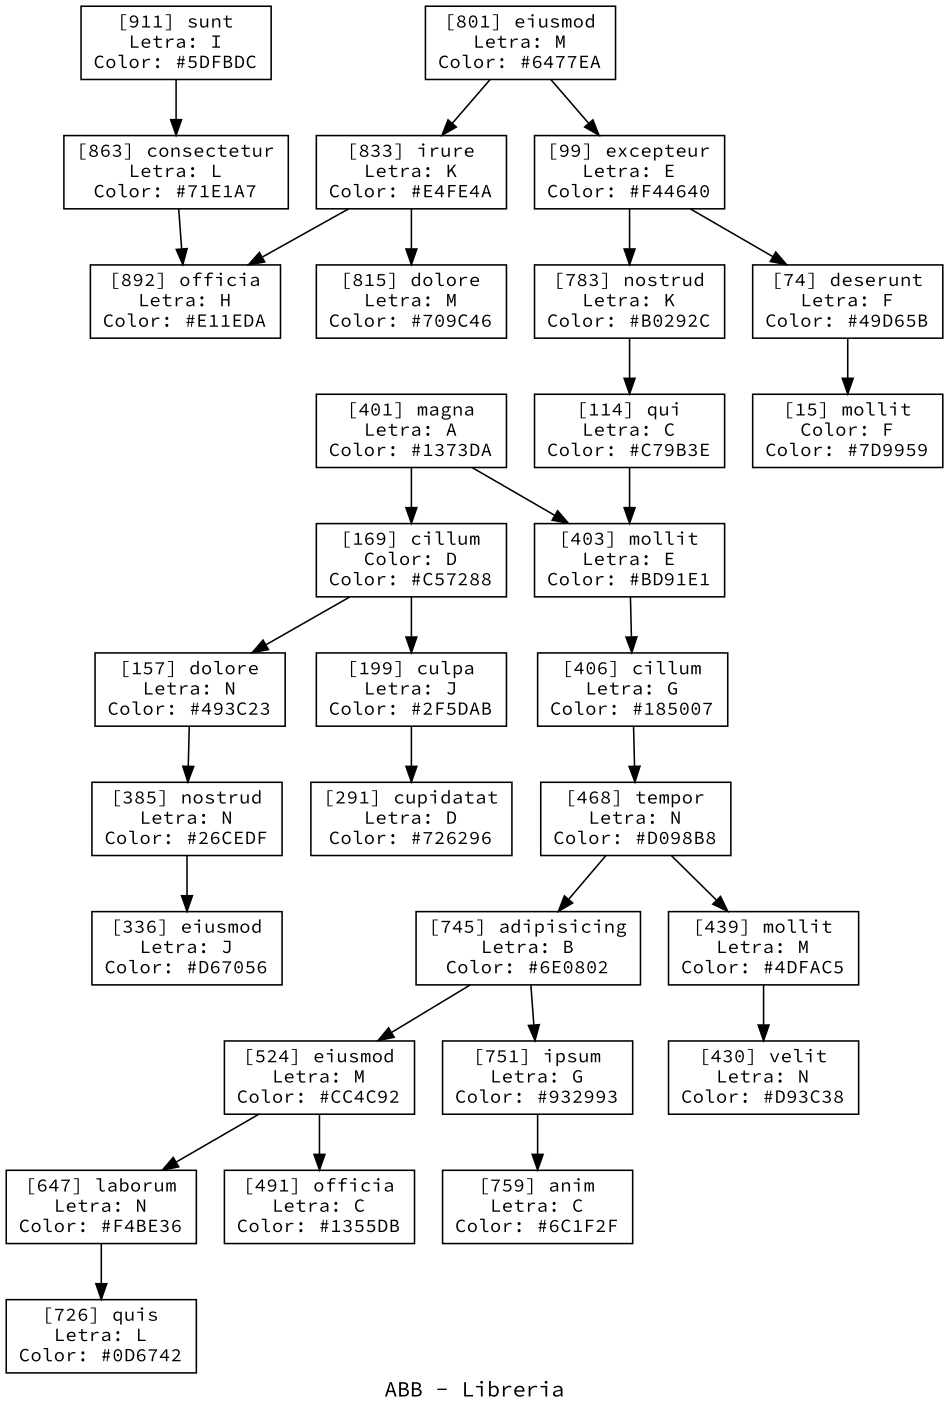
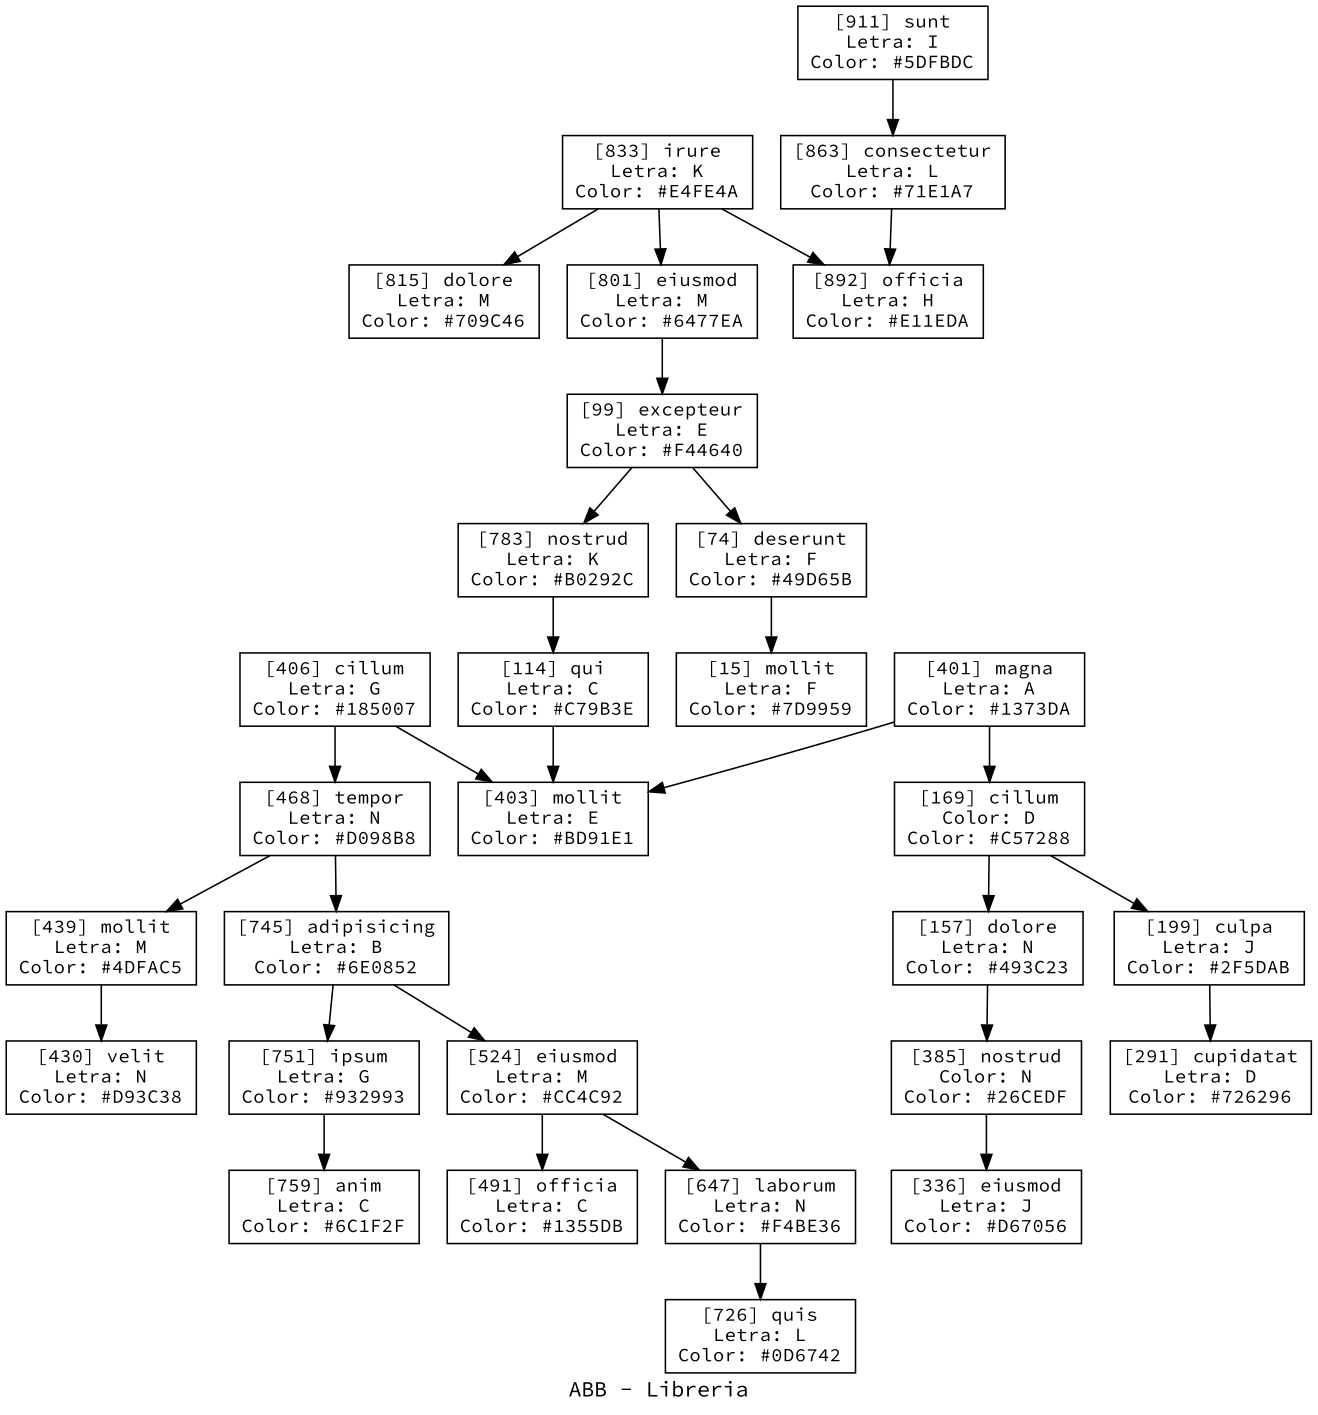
edge "[801] eiusmod Letra: M Color: #6477EA" -> "[833] irure Letra: K Color: #E4FE4A": reversed
node "[15] mollit Color: F Color: #7D9959": label "[15] mollit Color: F Color: #7D9959" -> "[15] mollit Letra: F Color: #7D9959"
edge "[403] mollit Letra: E Color: #BD91E1" -> "[406] cillum Letra: G Color: #185007": reversed
node "[385] nostrud Letra: N Color: #26CEDF": label "[385] nostrud Letra: N Color: #26CEDF" -> "[385] nostrud Color: N Color: #26CEDF"
node "[745] adipisicing Letra: B Color: #6E0802": label "[745] adipisicing Letra: B Color: #6E0802" -> "[745] adipisicing Letra: B Color: #6E0852"
